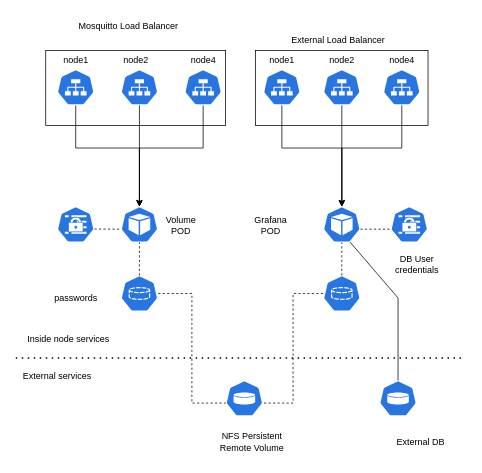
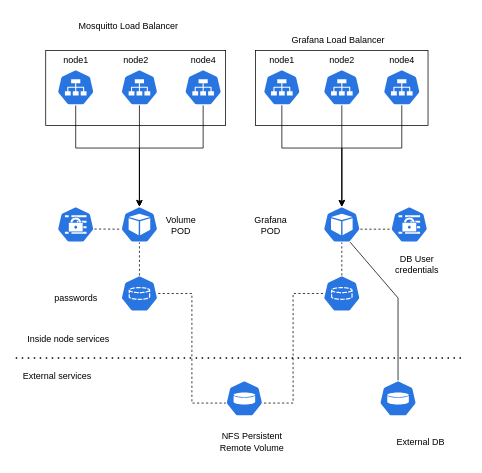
node "External Load Balancer": label "External Load Balancer" -> "Grafana Load Balancer"
